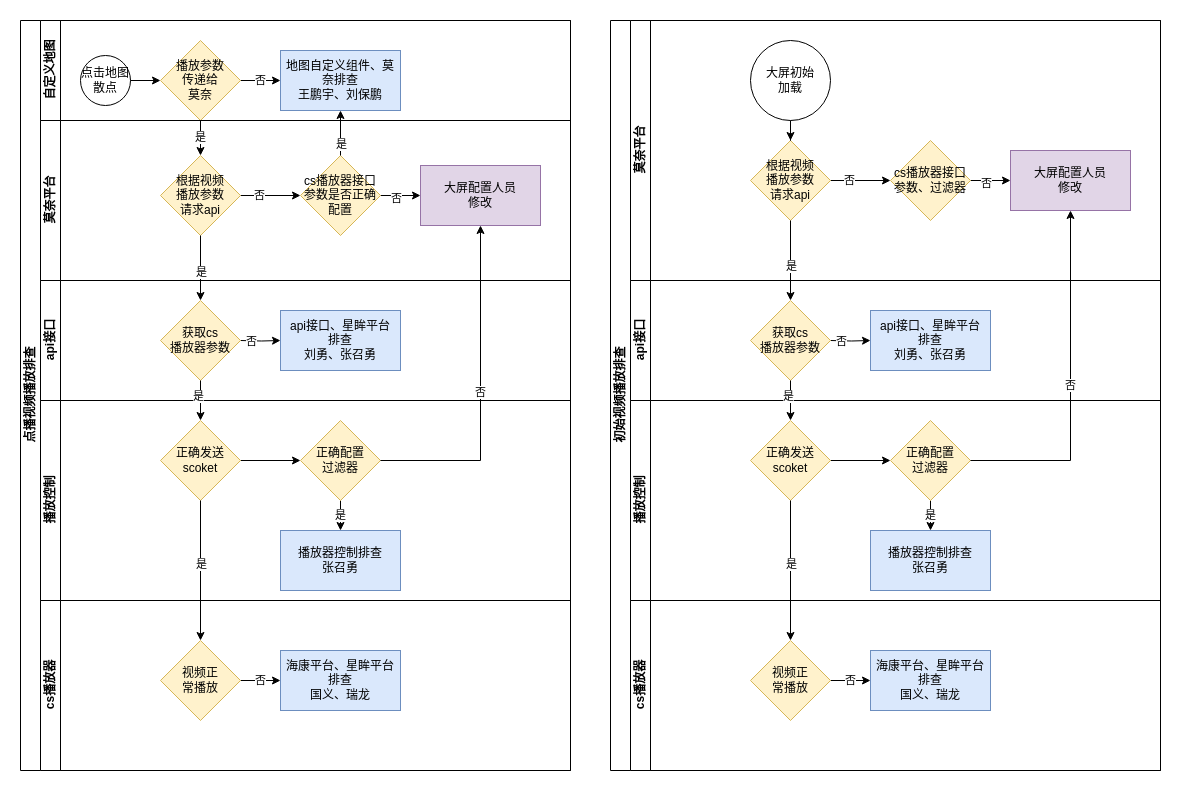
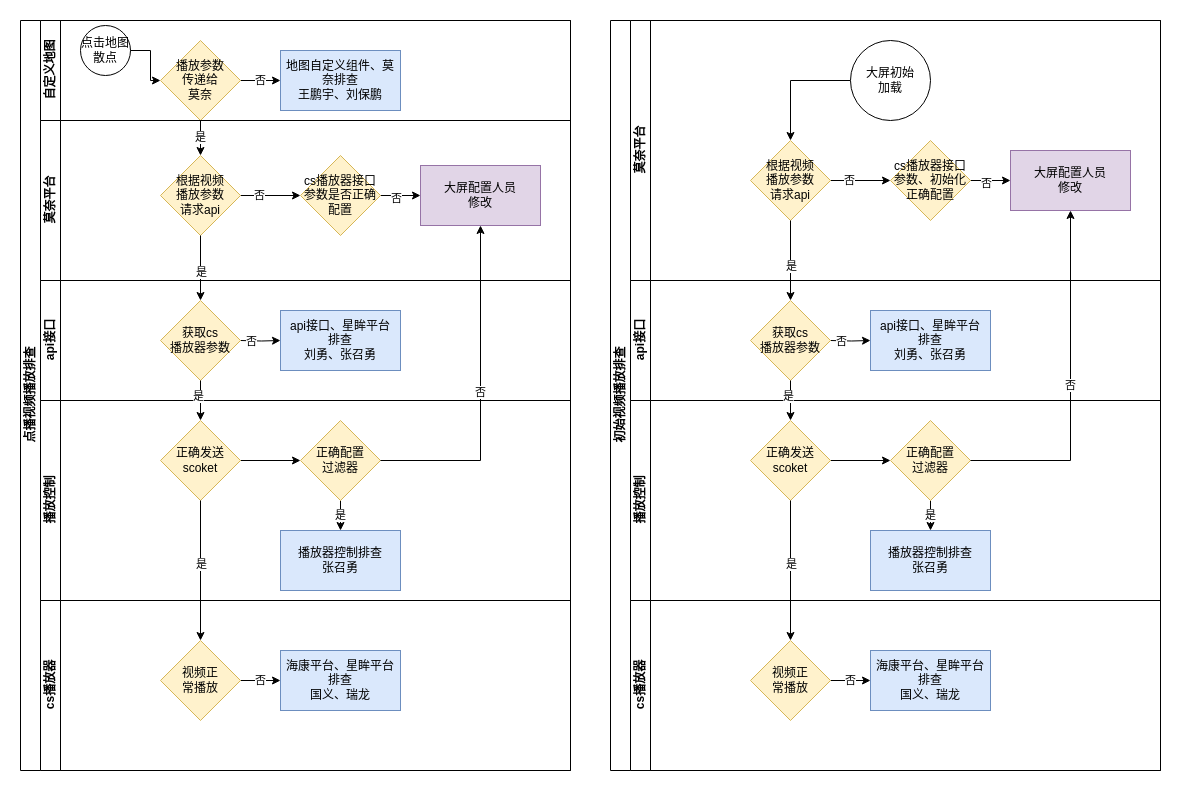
node "点击地图散点": moved (106, 81) -> (106, 51)
node "大屏初始 加载": moved (791, 81) -> (891, 81)
edge "cs播放器接口参数是否正确配置" -> "地图自定义组件、莫奈排查 王鹏宇、刘保鹏": removed, label "是"
node "cs播放器接口参数、过滤器": label "cs播放器接口参数、过滤器" -> "cs播放器接口参数、初始化正确配置"
